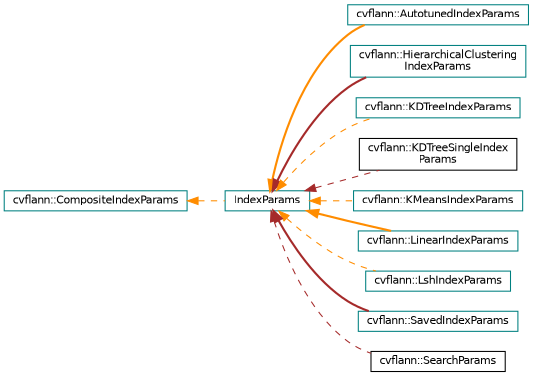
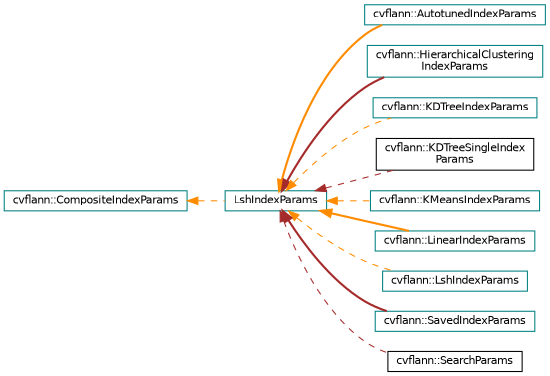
node "IndexParams": label "IndexParams" -> "LshIndexParams"
